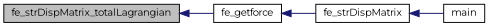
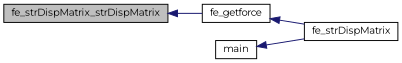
node "fe_strDispMatrix_totalLagrangian": label "fe_strDispMatrix_totalLagrangian" -> "fe_strDispMatrix_strDispMatrix"
edge "main" -> "fe_strDispMatrix": reversed
